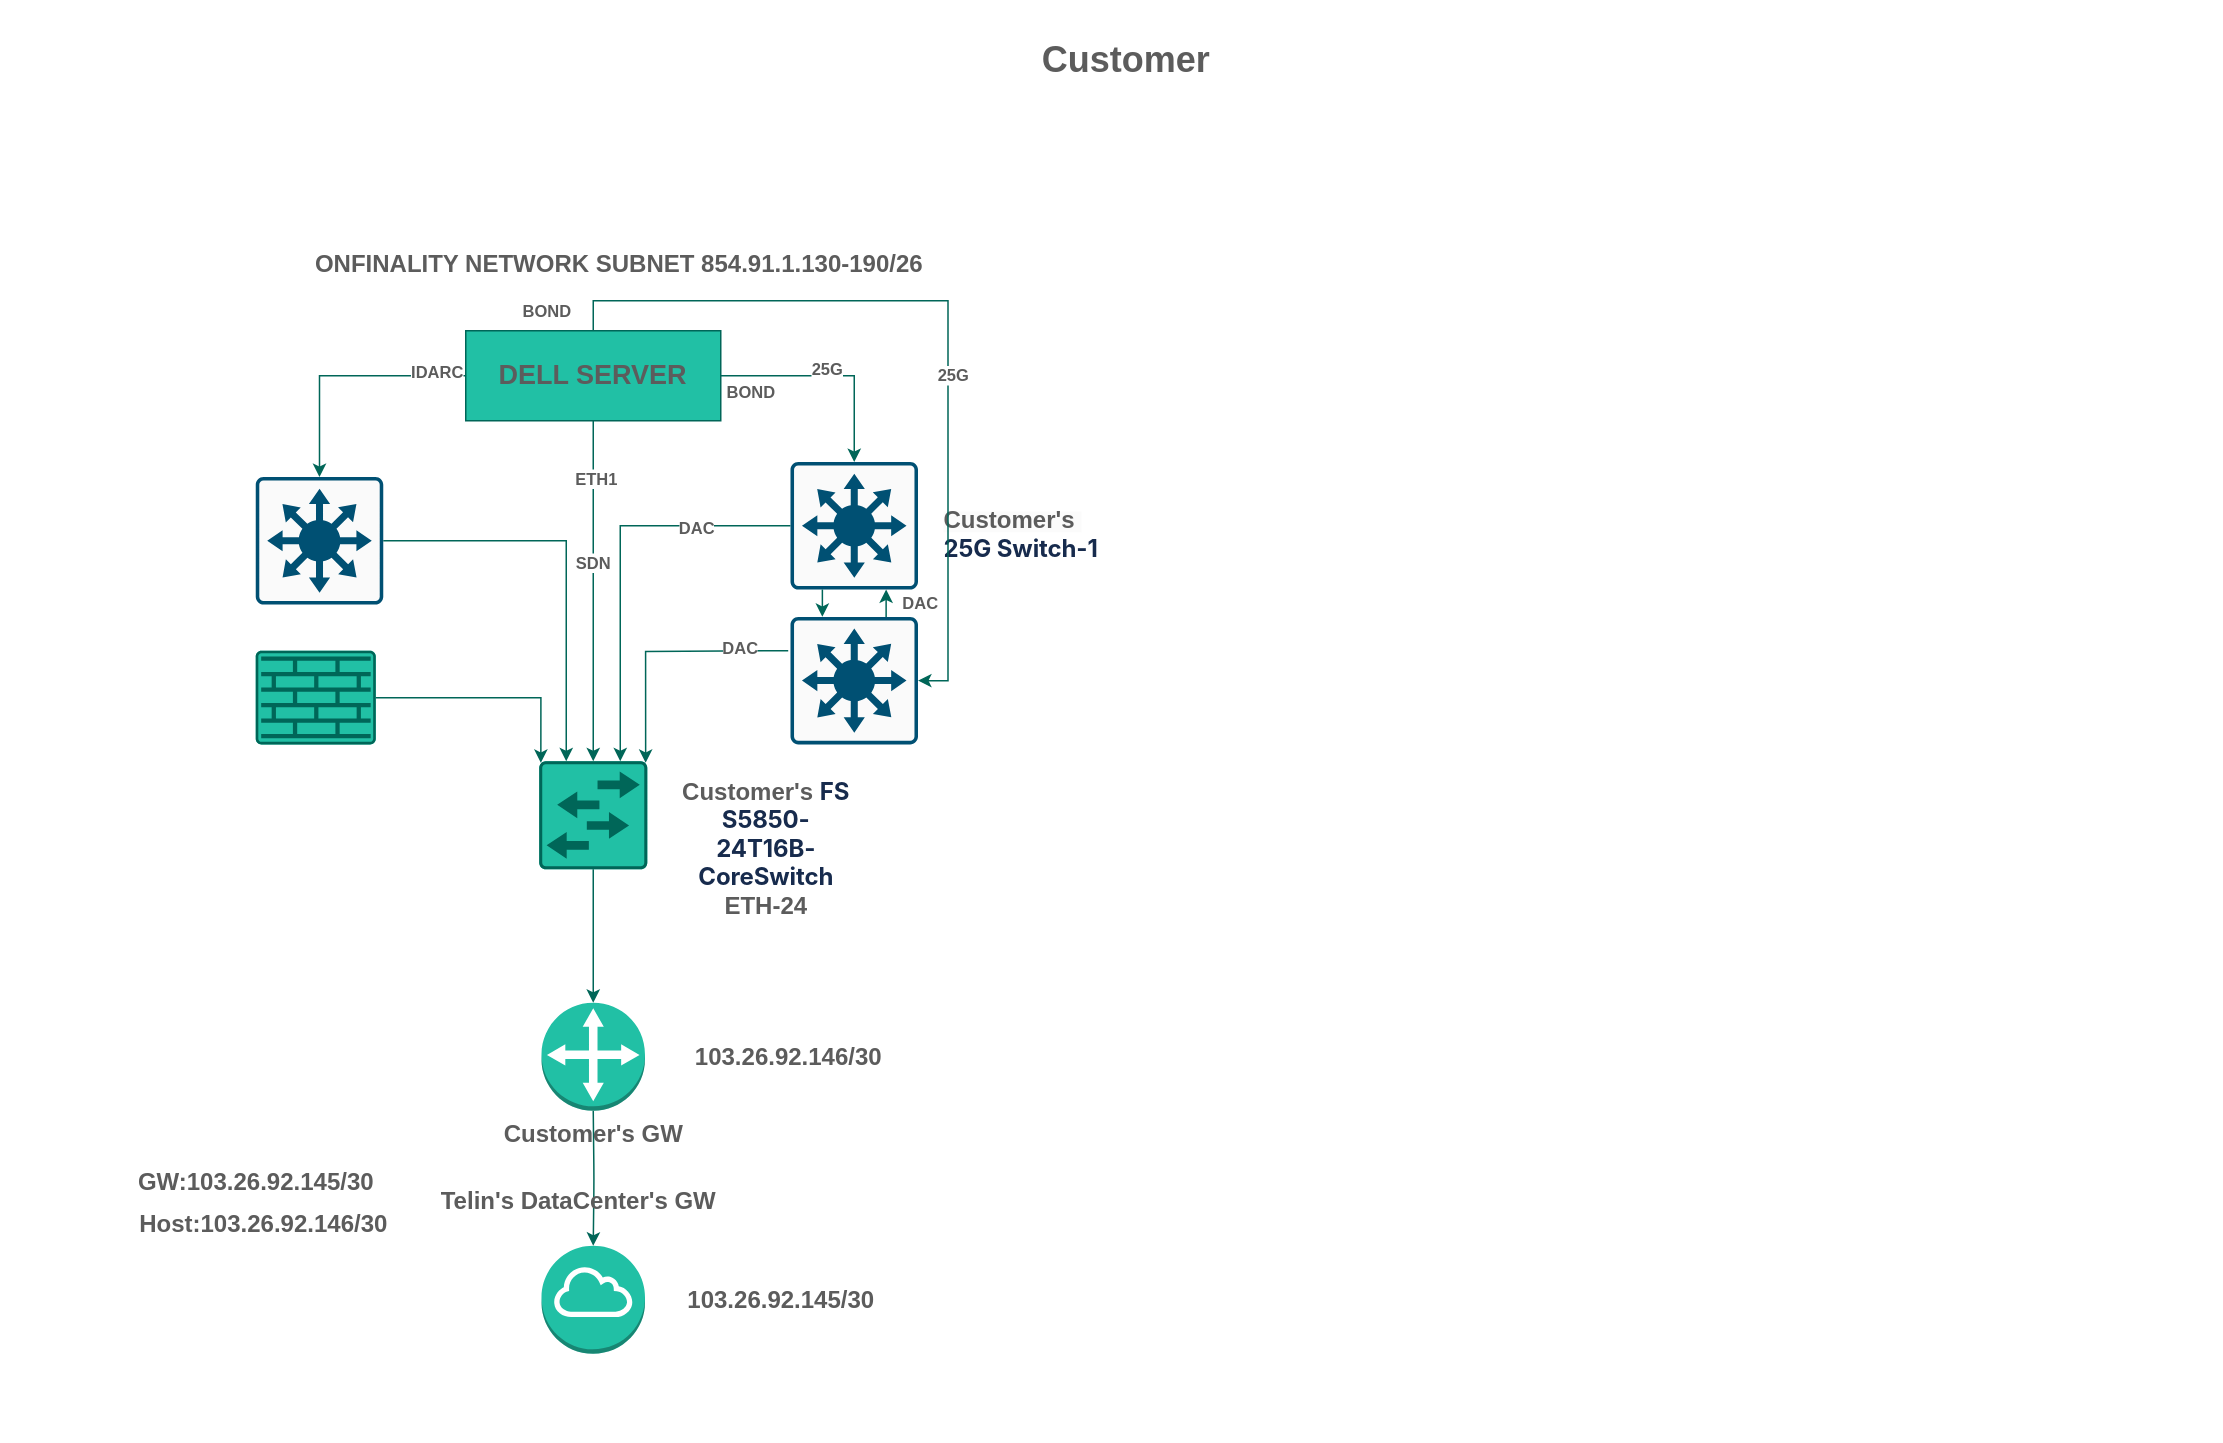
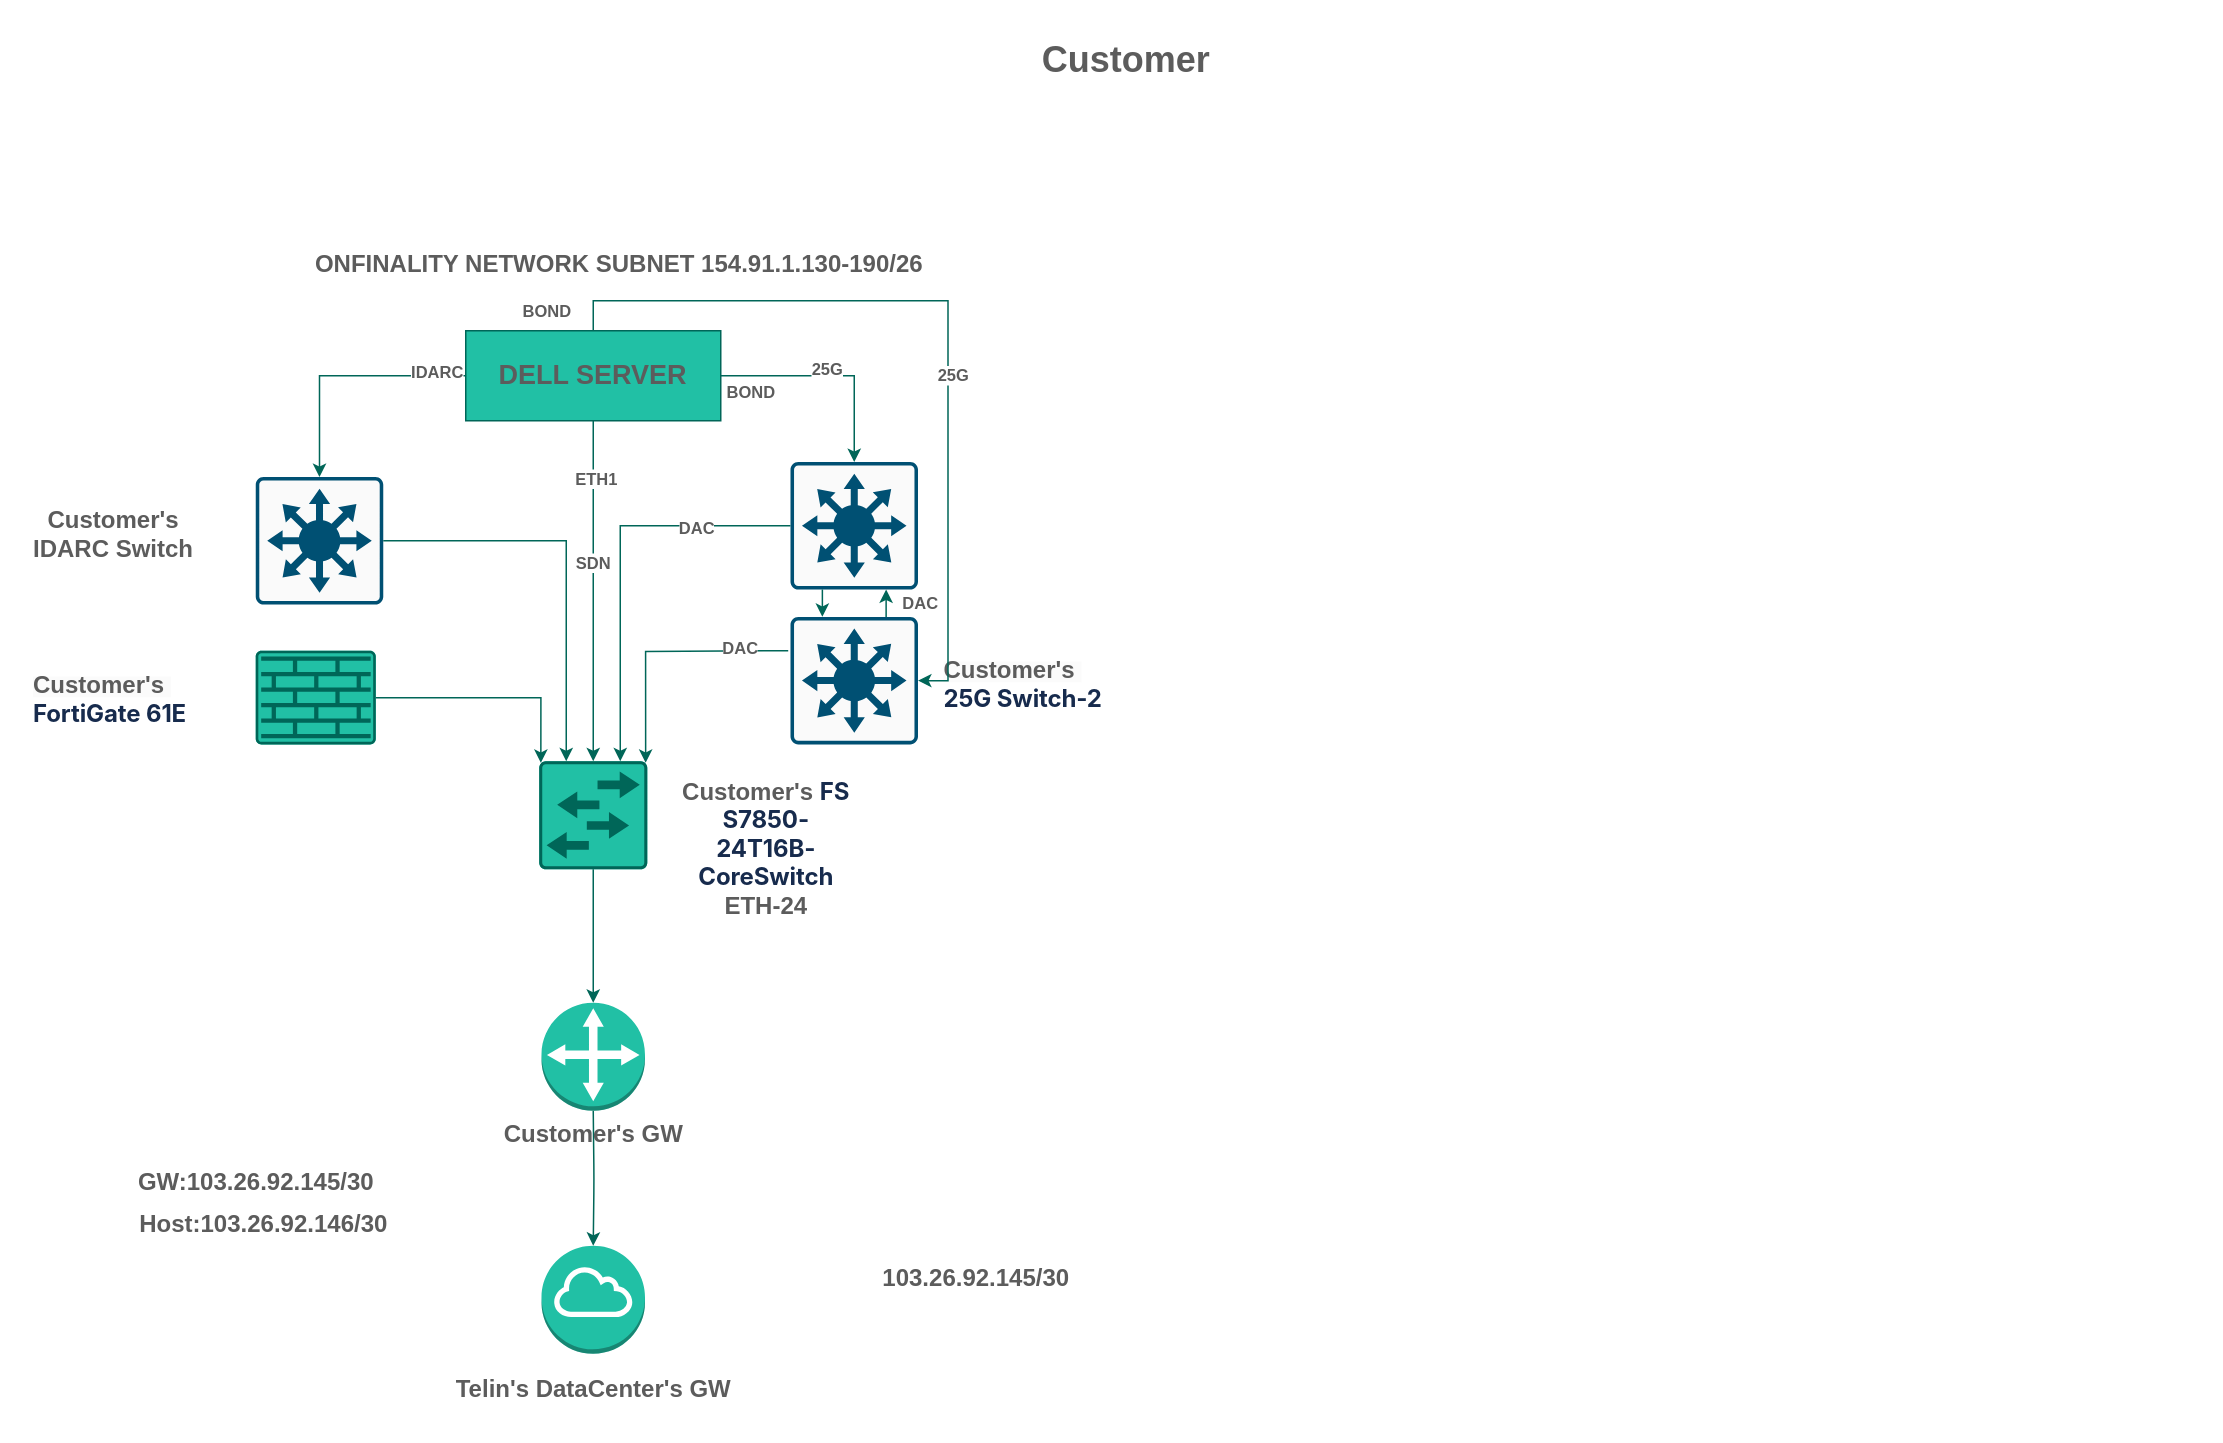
node "ONFINALITY NETWORK SUBNET 854.91.1.130-190/26": label "ONFINALITY NETWORK SUBNET 854.91.1.130-190/26" -> "ONFINALITY NETWORK SUBNET 154.91.1.130-190/26"
node "Customer's IDARC Switch": added
node "Customer's 25G Switch-1": removed
node "Customer's 25G Switch-2": added
node "Customer's FortiGate 61E": added
node "Customer's FS S5850-24T16B-CoreSwitch ETH-24": label "Customer's FS S5850-24T16B-CoreSwitch ETH-24" -> "Customer's FS S7850-24T16B-CoreSwitch ETH-24"
node "103.26.92.146/30": removed
node "Telin's DataCenter's GW": moved (578, 1201) -> (593, 1388)
node "103.26.92.145/30": moved (781, 1300) -> (976, 1277)
